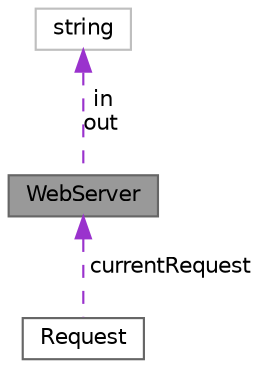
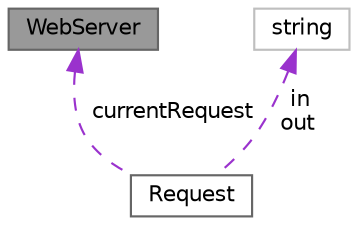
edge "WebServer" -> "string": now "Request" -> "string"
